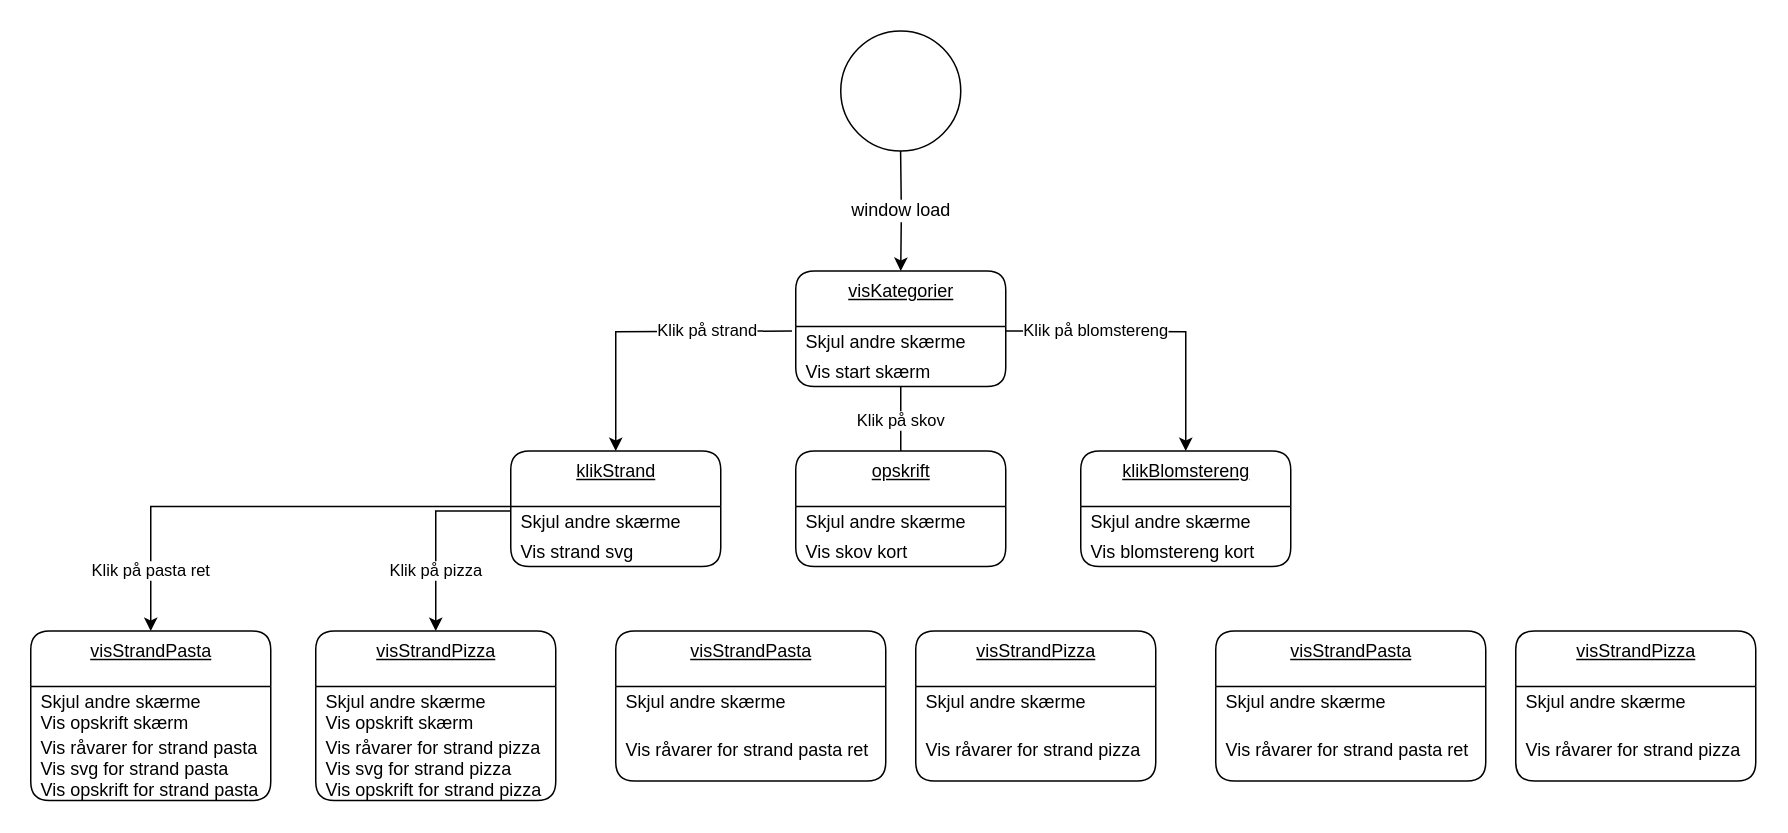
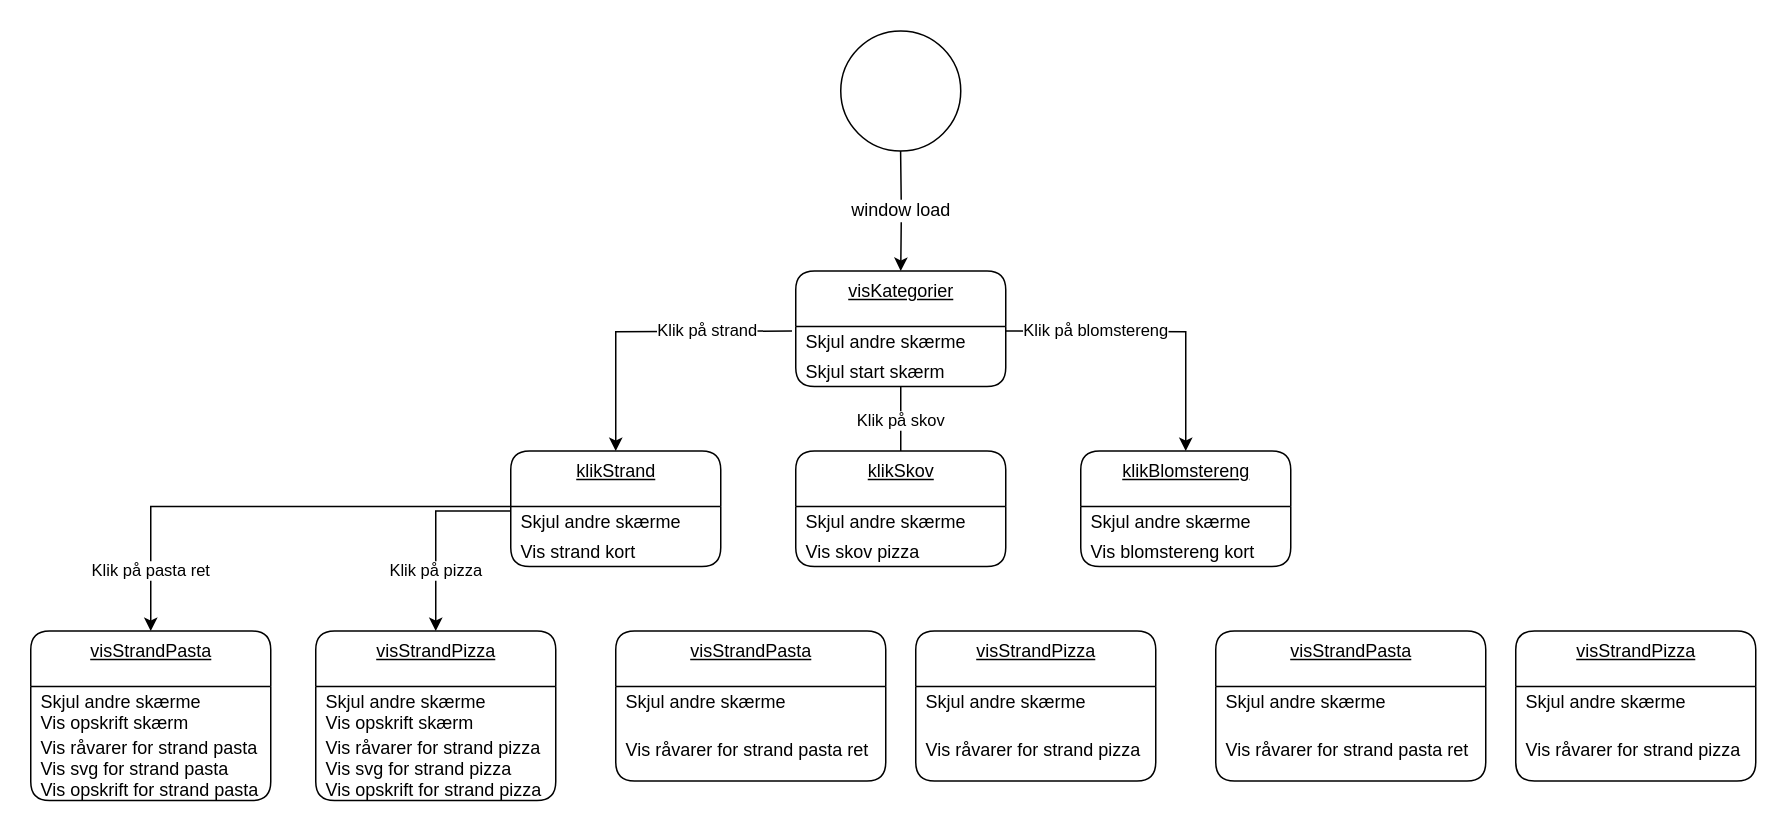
node "Vis start skærm": label "Vis start skærm" -> "Skjul start skærm"
node "opskrift": label "opskrift" -> "klikSkov"
node "Vis strand svg": label "Vis strand svg" -> "Vis strand kort"
node "Vis skov kort": label "Vis skov kort" -> "Vis skov pizza"
